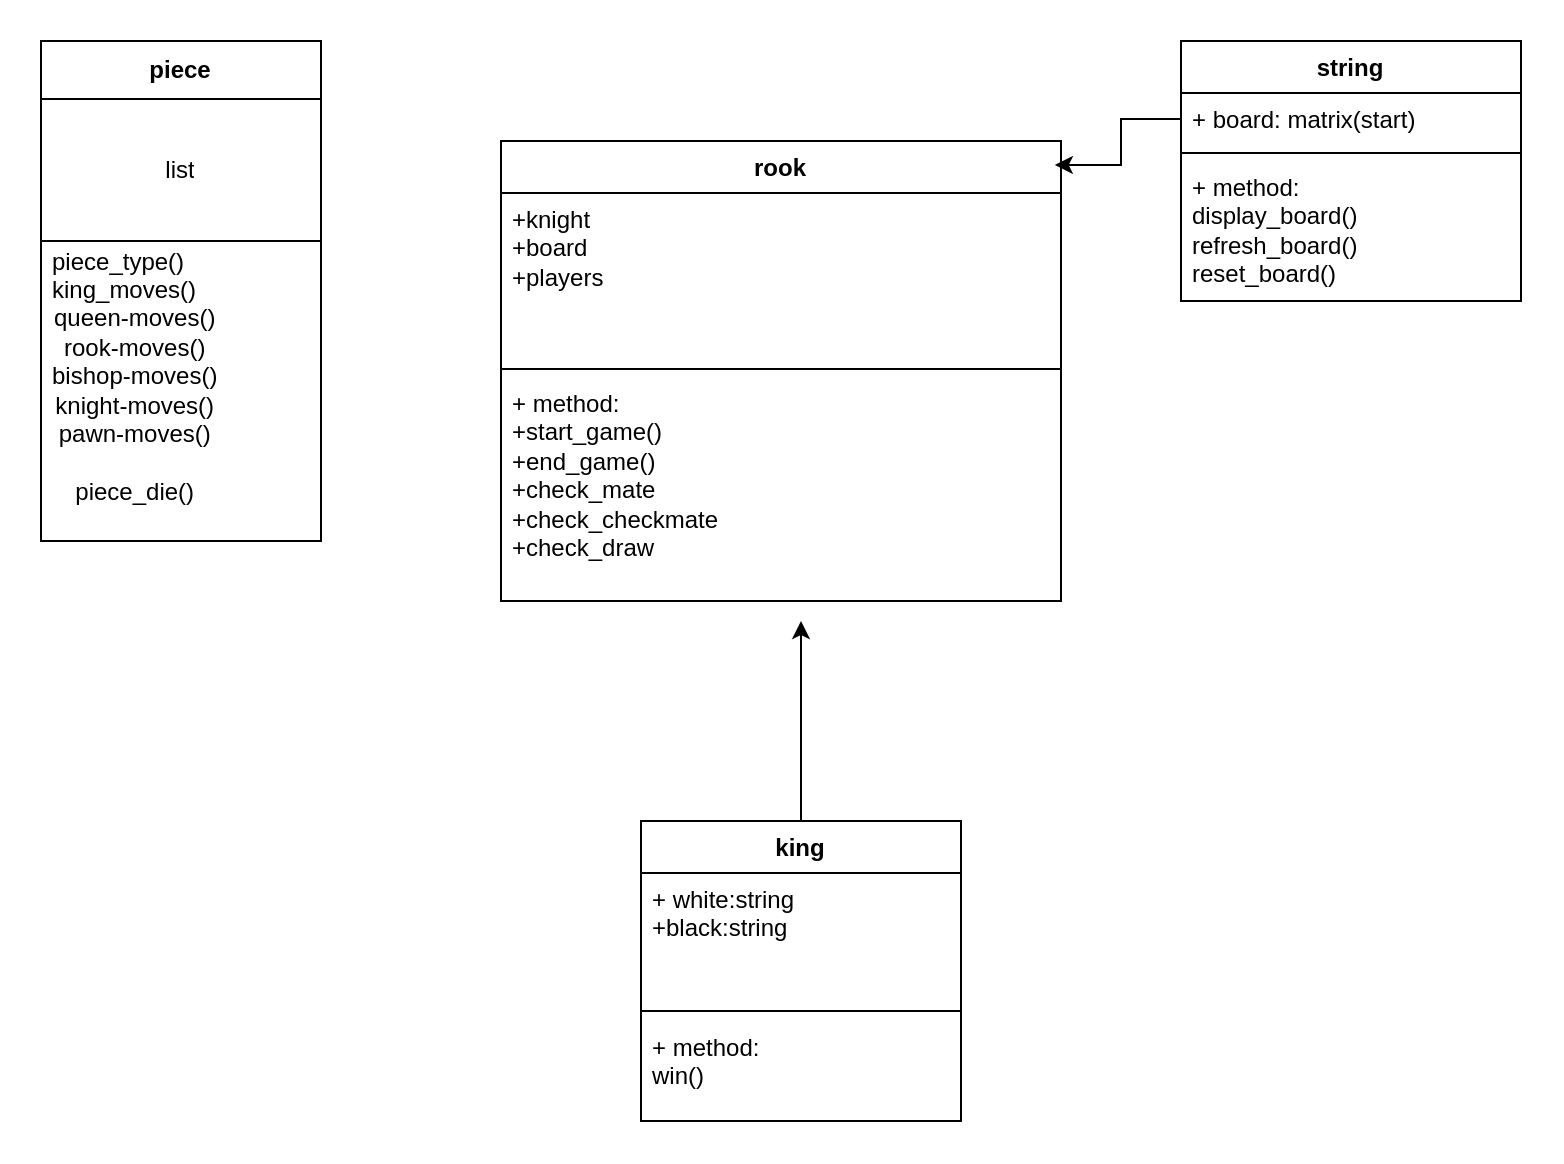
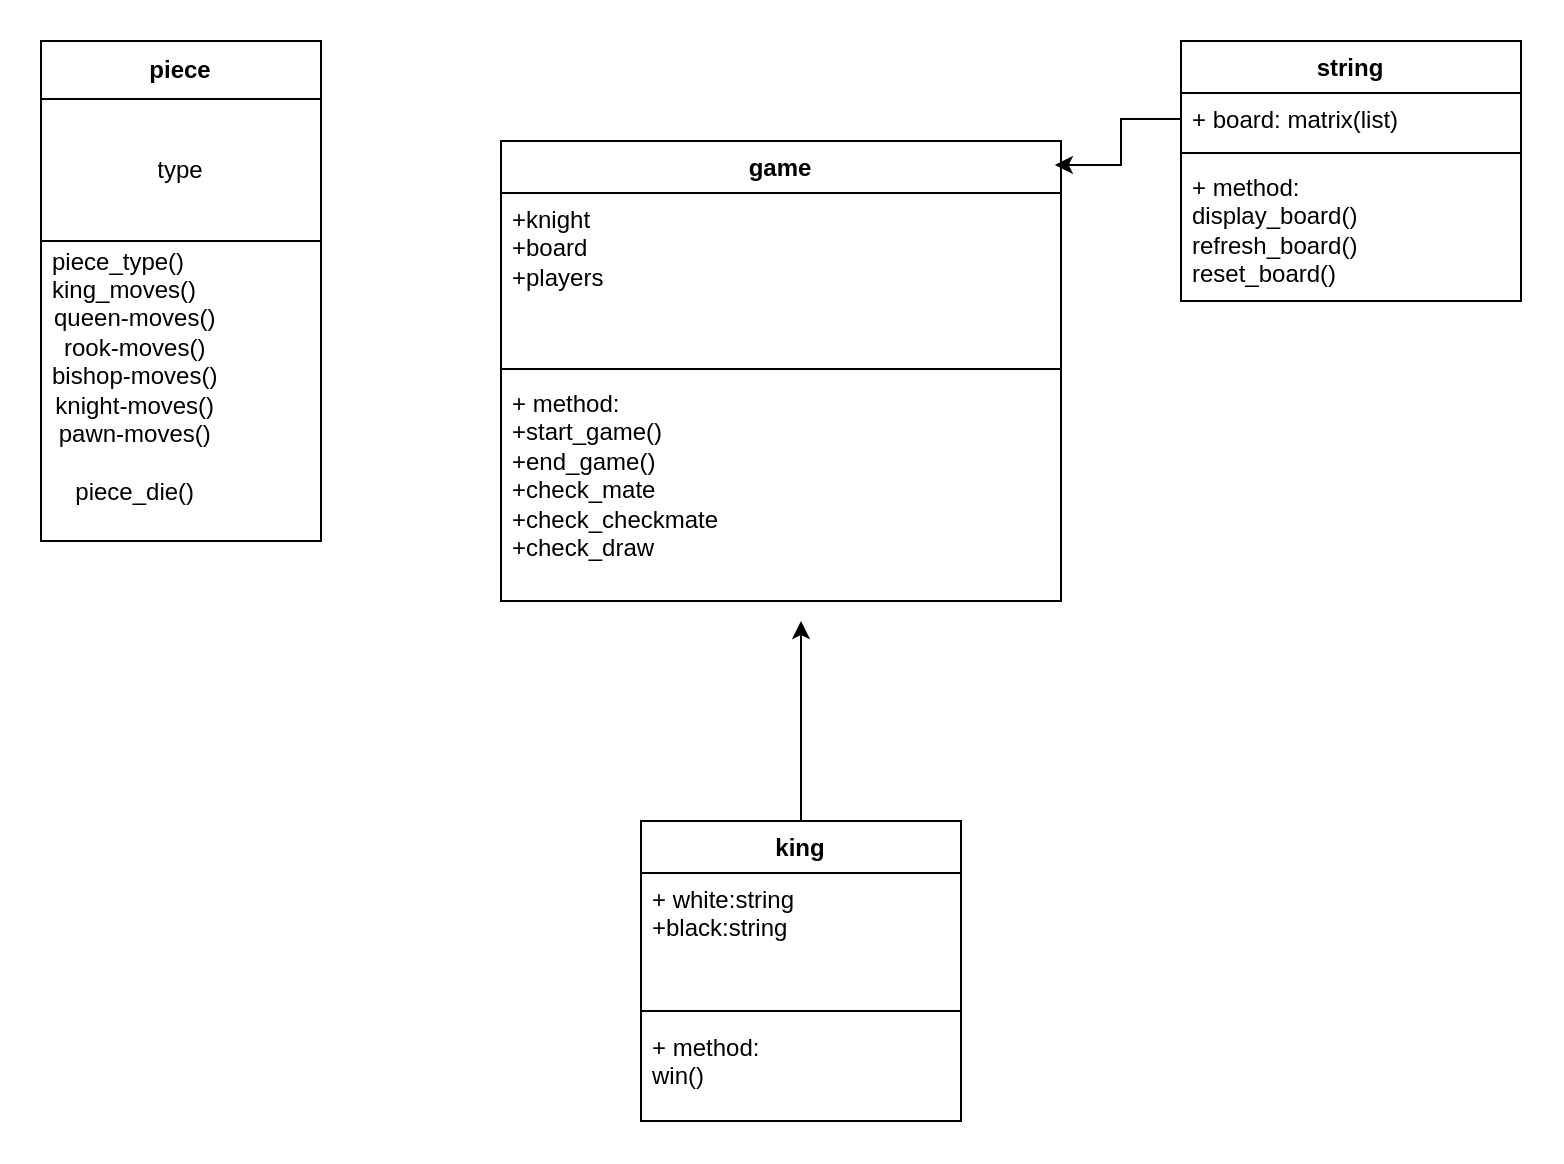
node "+ board: matrix(start)": label "+ board: matrix(start)" -> "+ board: matrix(list)"
node "rook": label "rook" -> "game"
node "list": label "list" -> "type"
